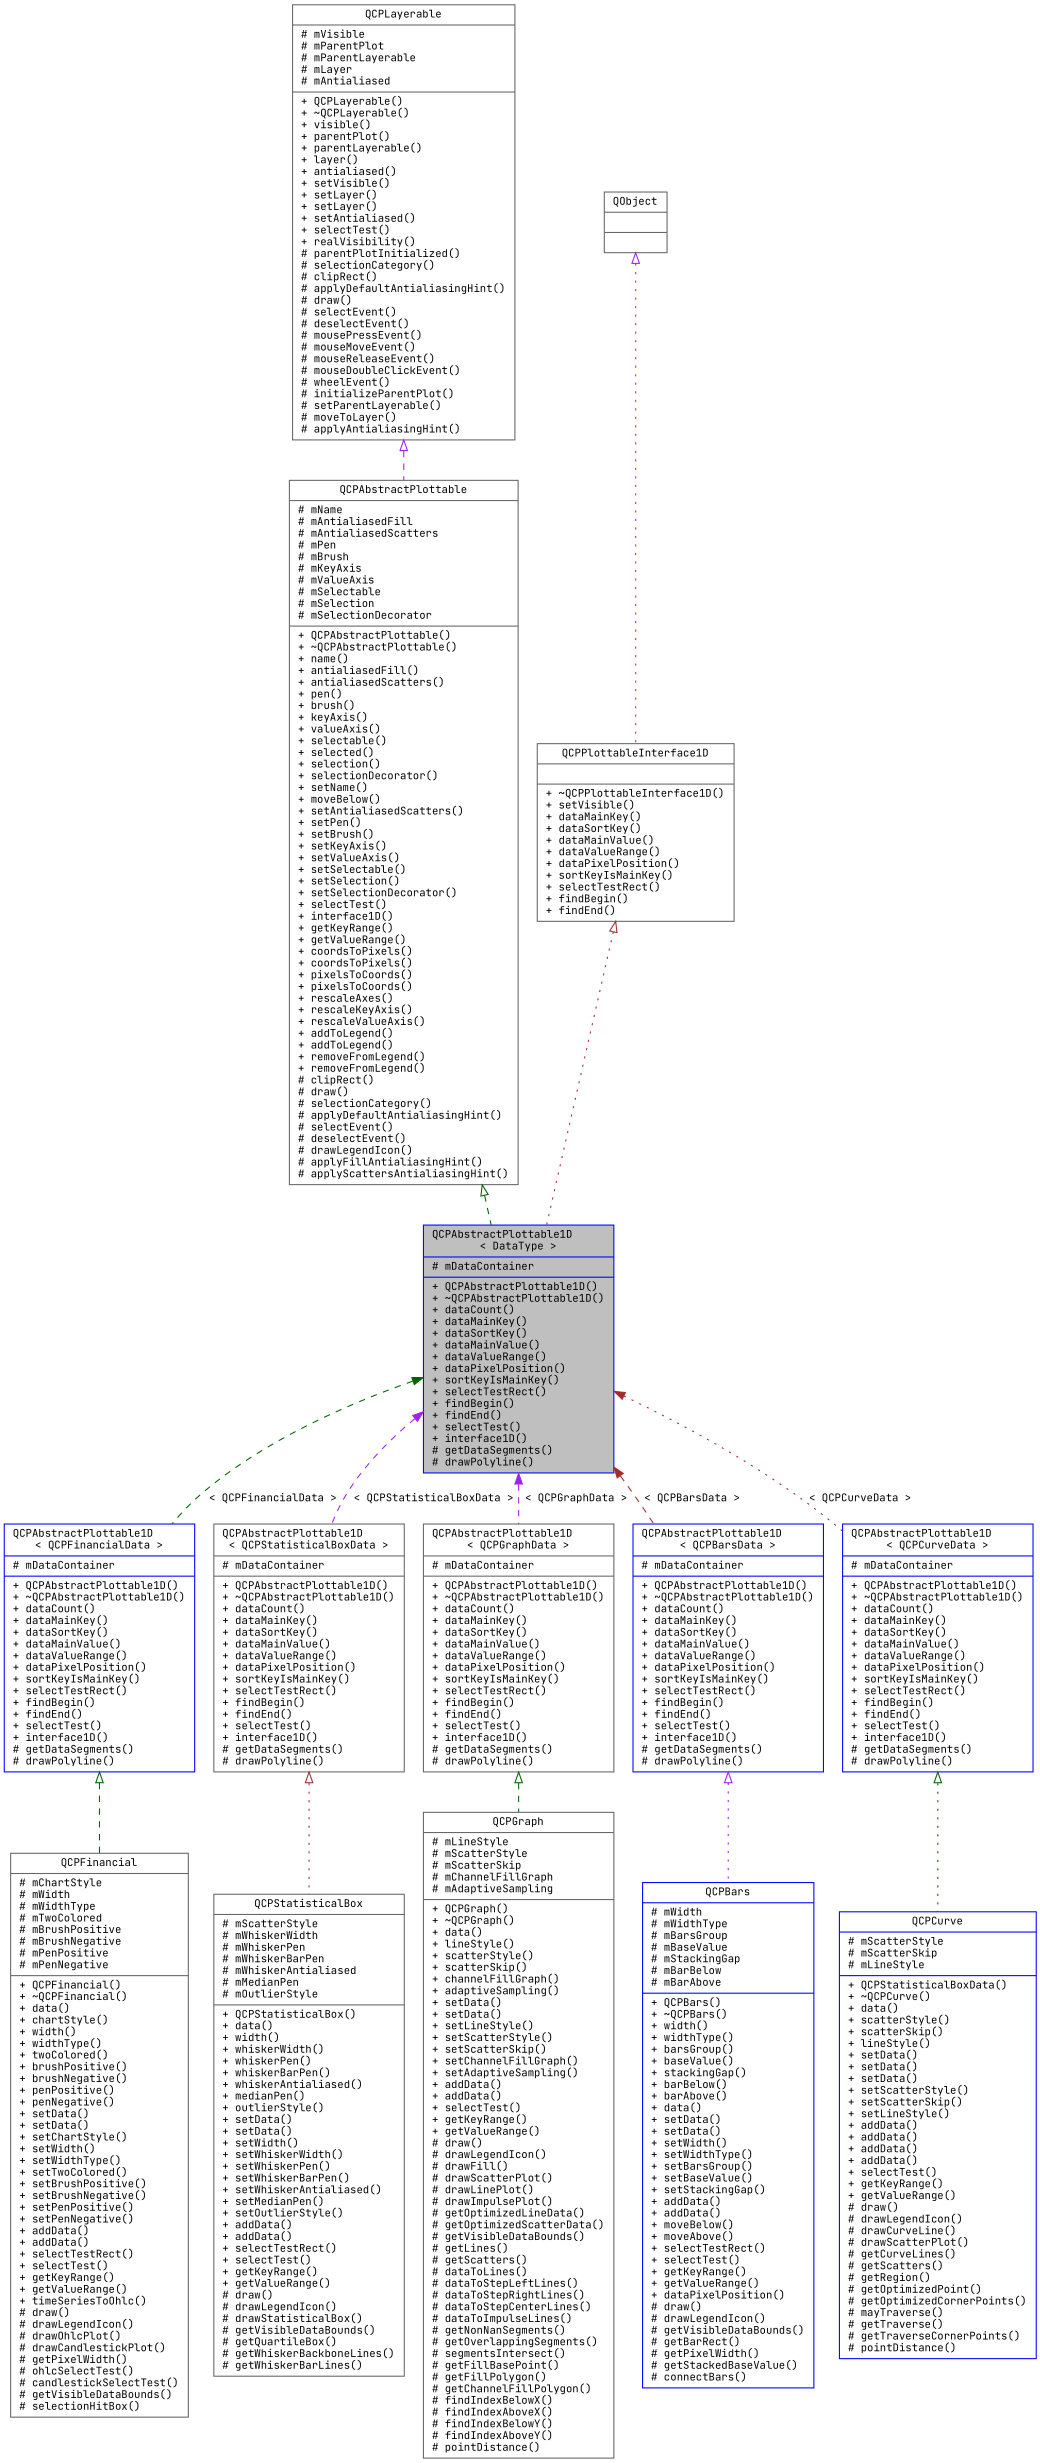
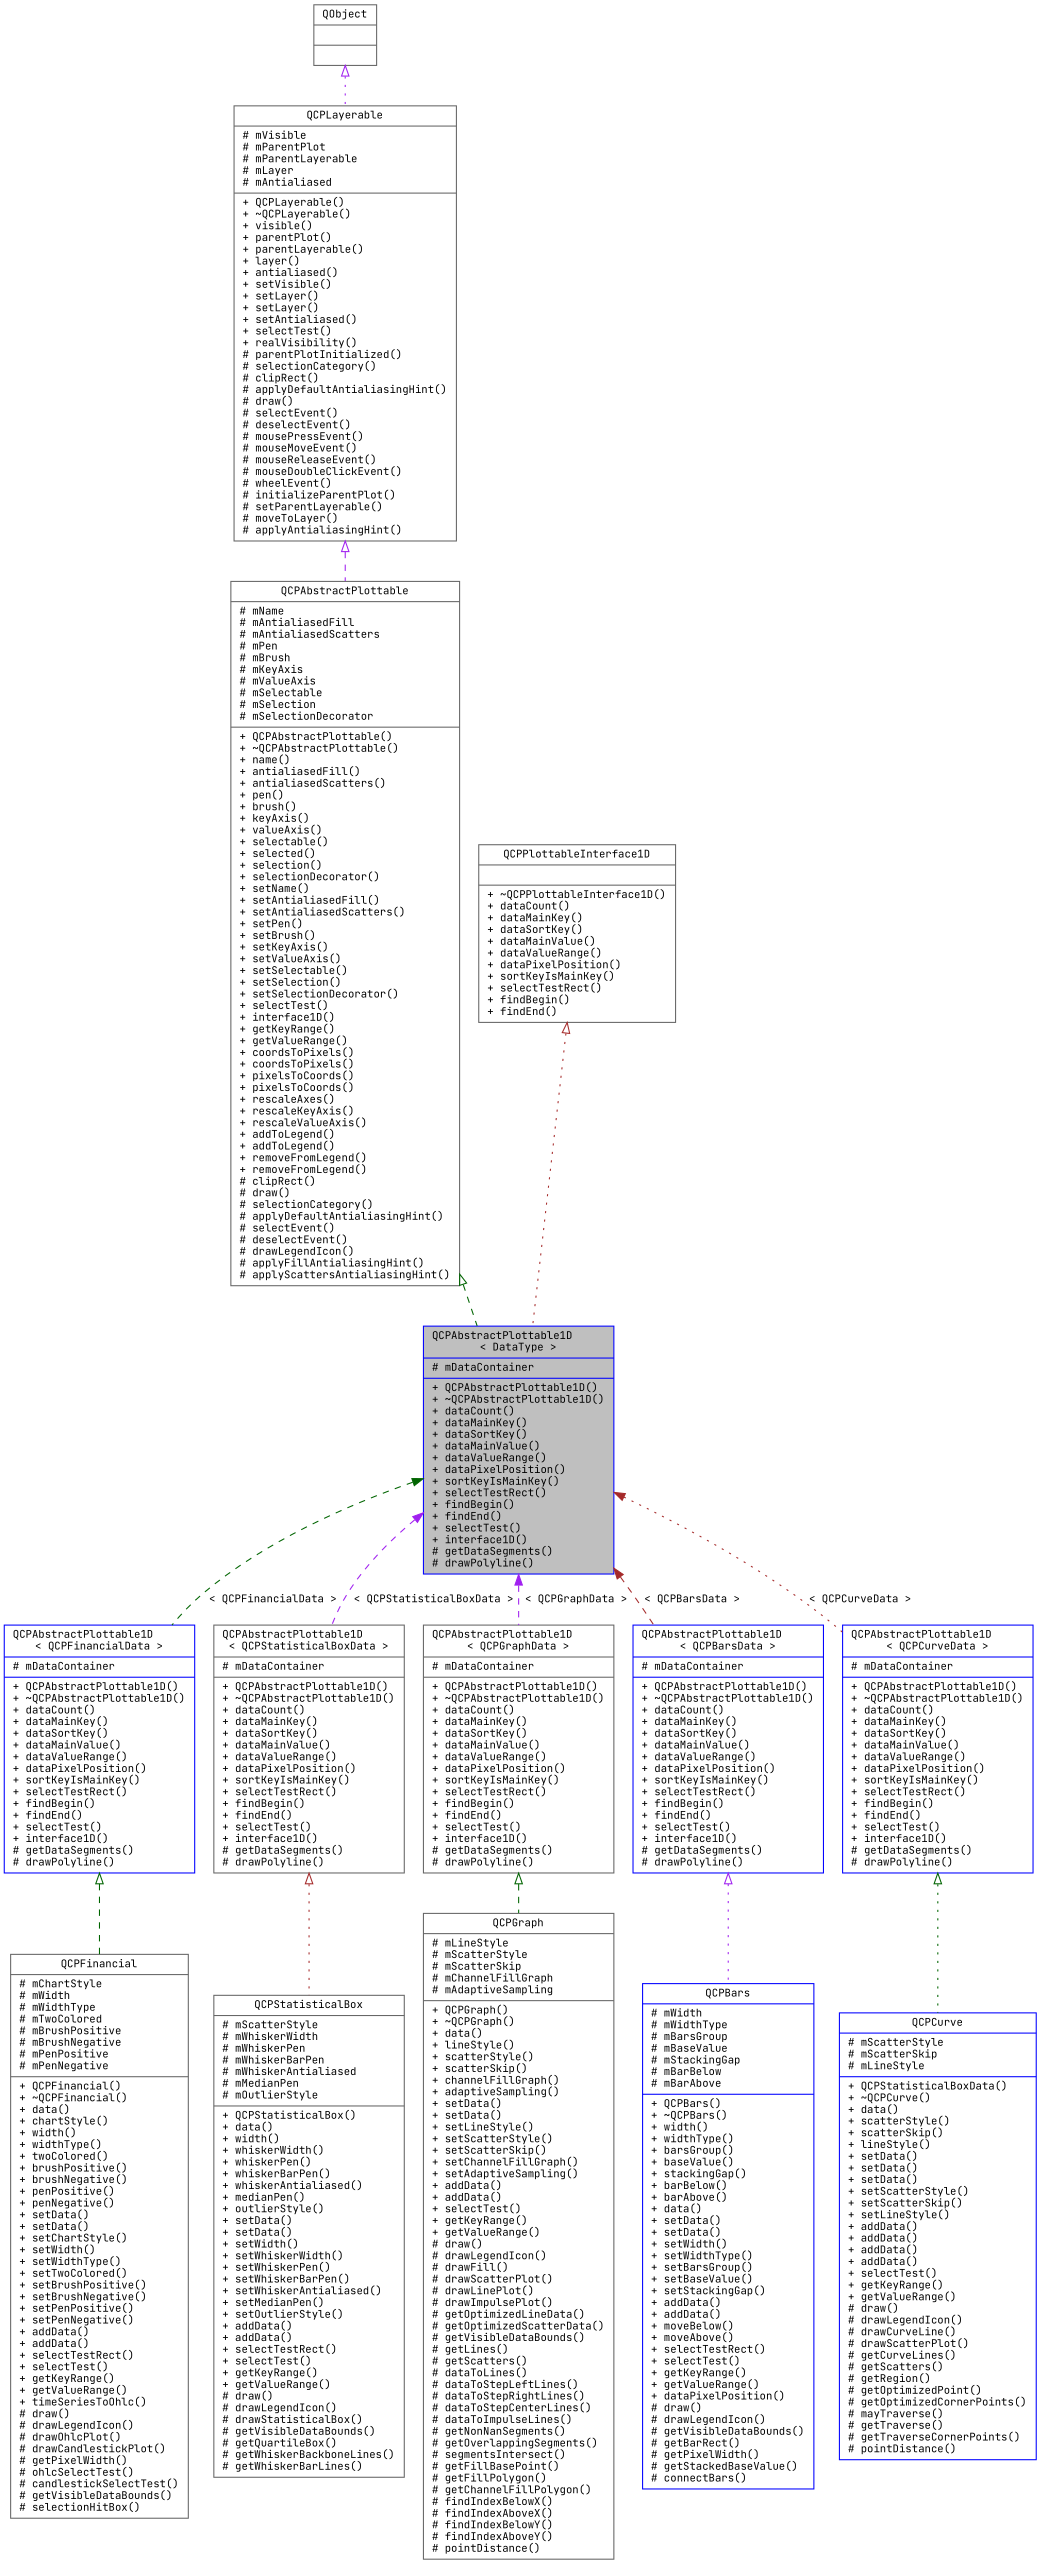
edge "QCPPlottableInterface1D" -> "QObject": now "QCPLayerable" -> "QObject"
node "QCPAbstractPlottable": text "+ moveBelow()" -> "+ setAntialiasedFill()"
node "QCPPlottableInterface1D": text "+ setVisible()" -> "+ dataCount()"
